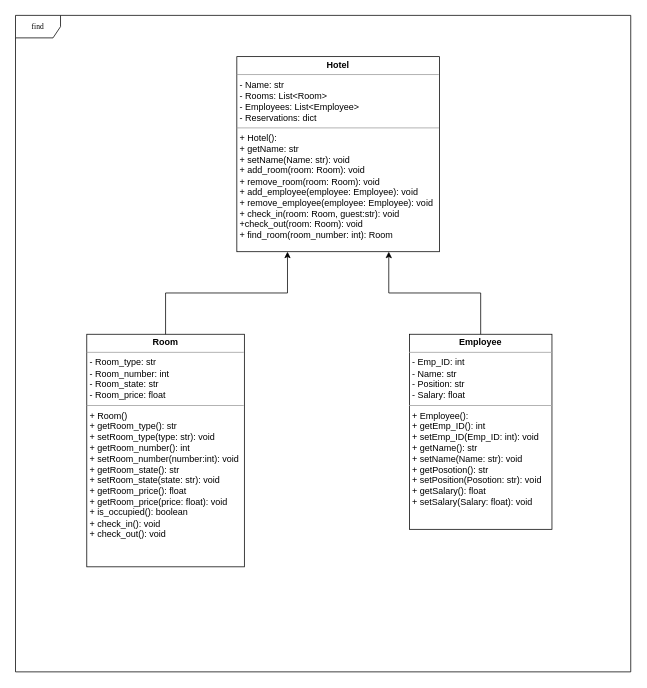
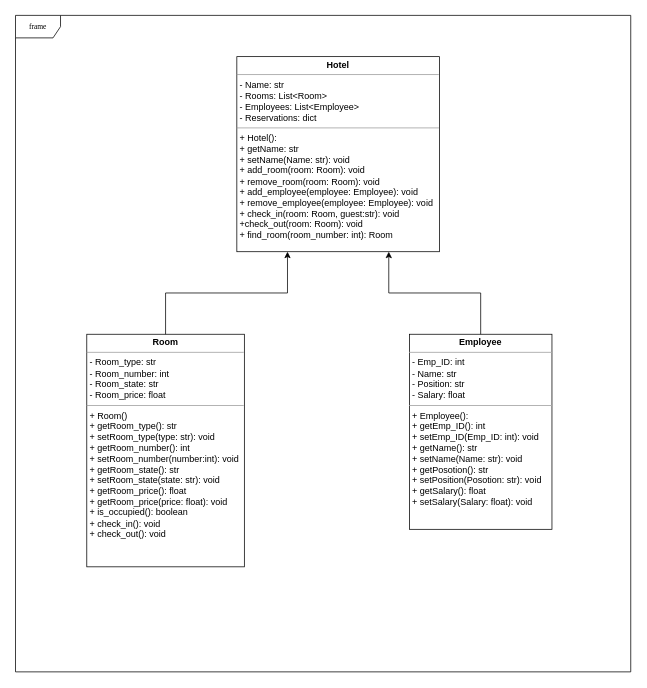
node "find": label "find" -> "frame"
